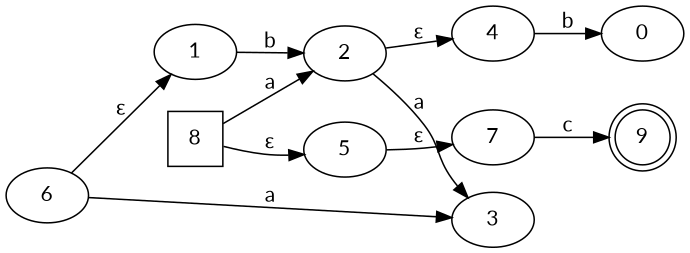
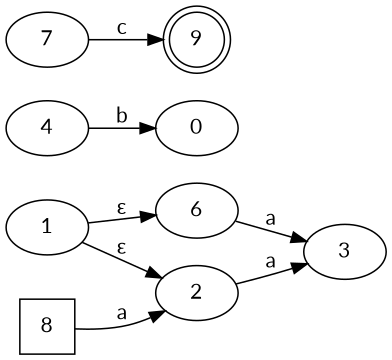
edge "1" -> "2": label "b" -> "ɛ"
edge "2" -> "4": removed, label "ɛ"
edge "6" -> "1": reversed
node "5": removed
